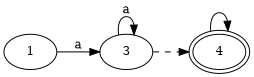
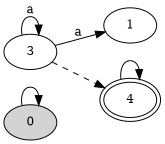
edge "1" -> "3": reversed
node "0": added
